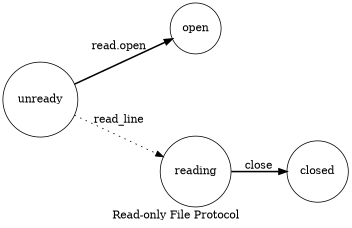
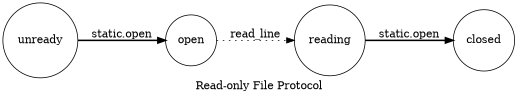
edge "unready" -> "open": label "read.open" -> "static.open"
edge "unready" -> "reading": now "open" -> "reading"
edge "reading" -> "closed": label "close" -> "static.open"
